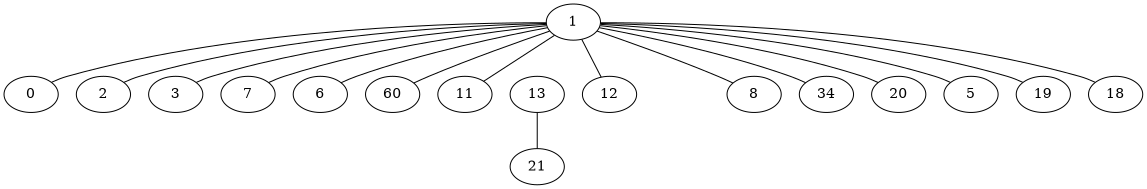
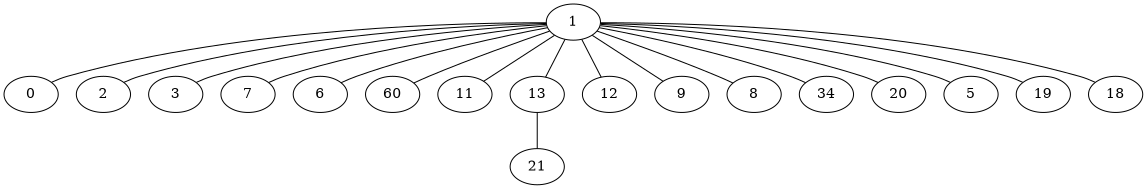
edge "1" -- "13": added
node "9": added
